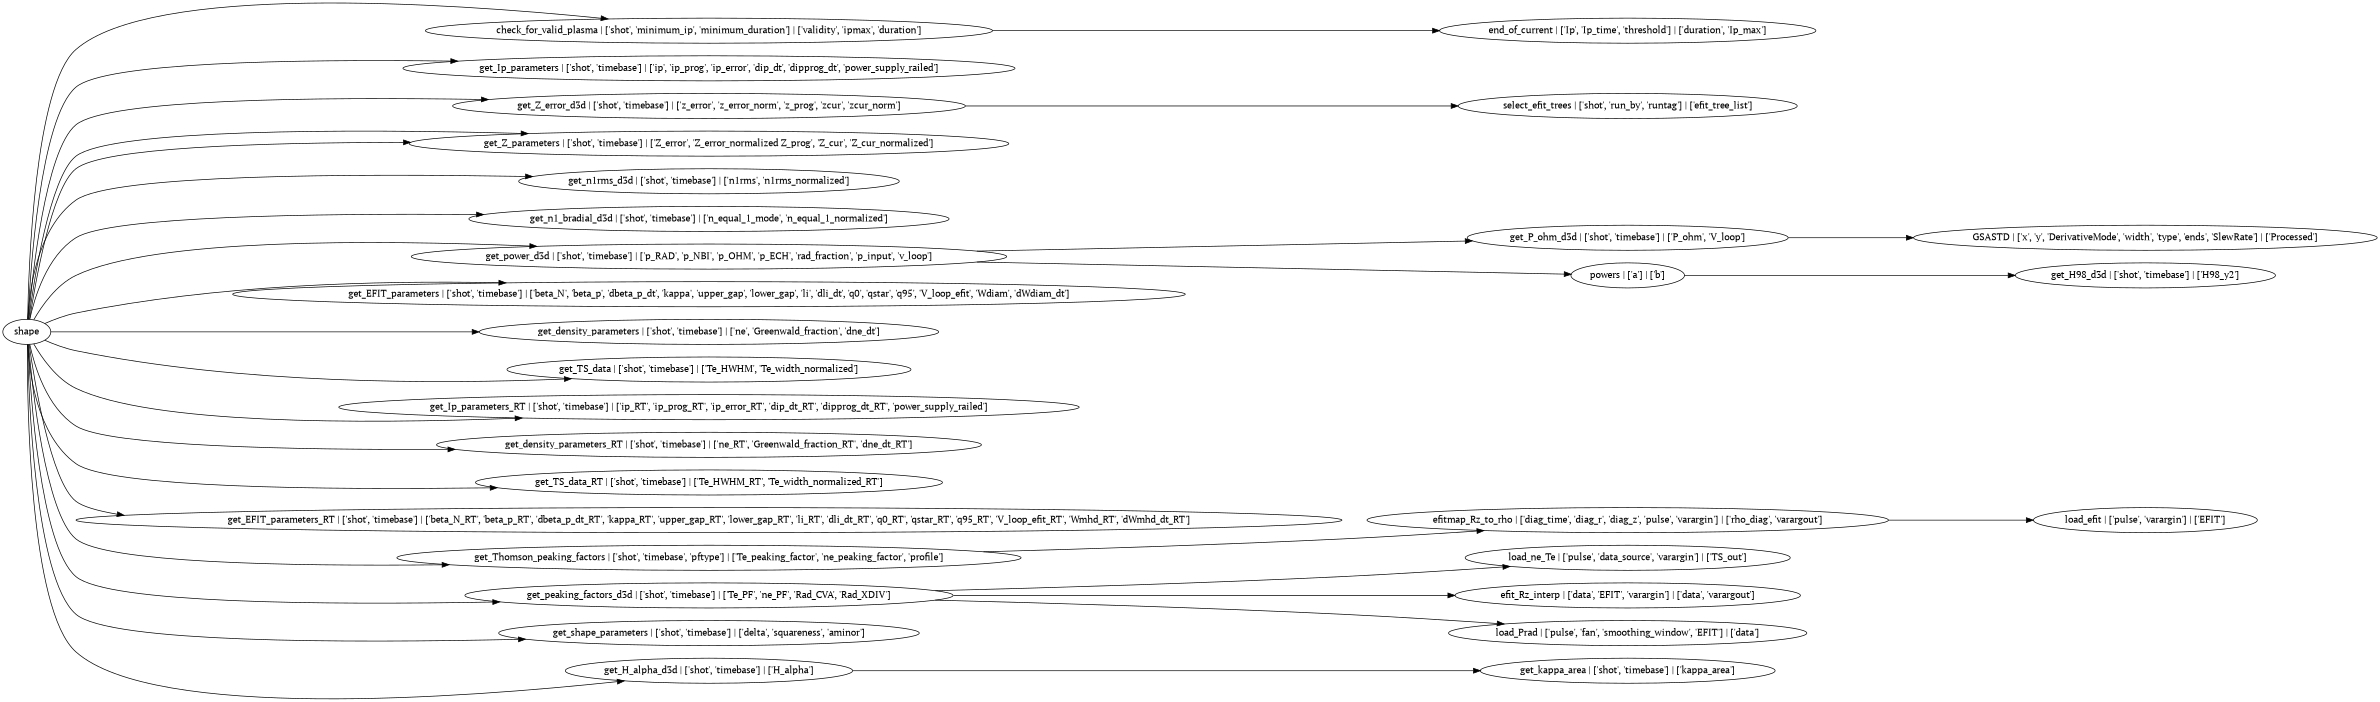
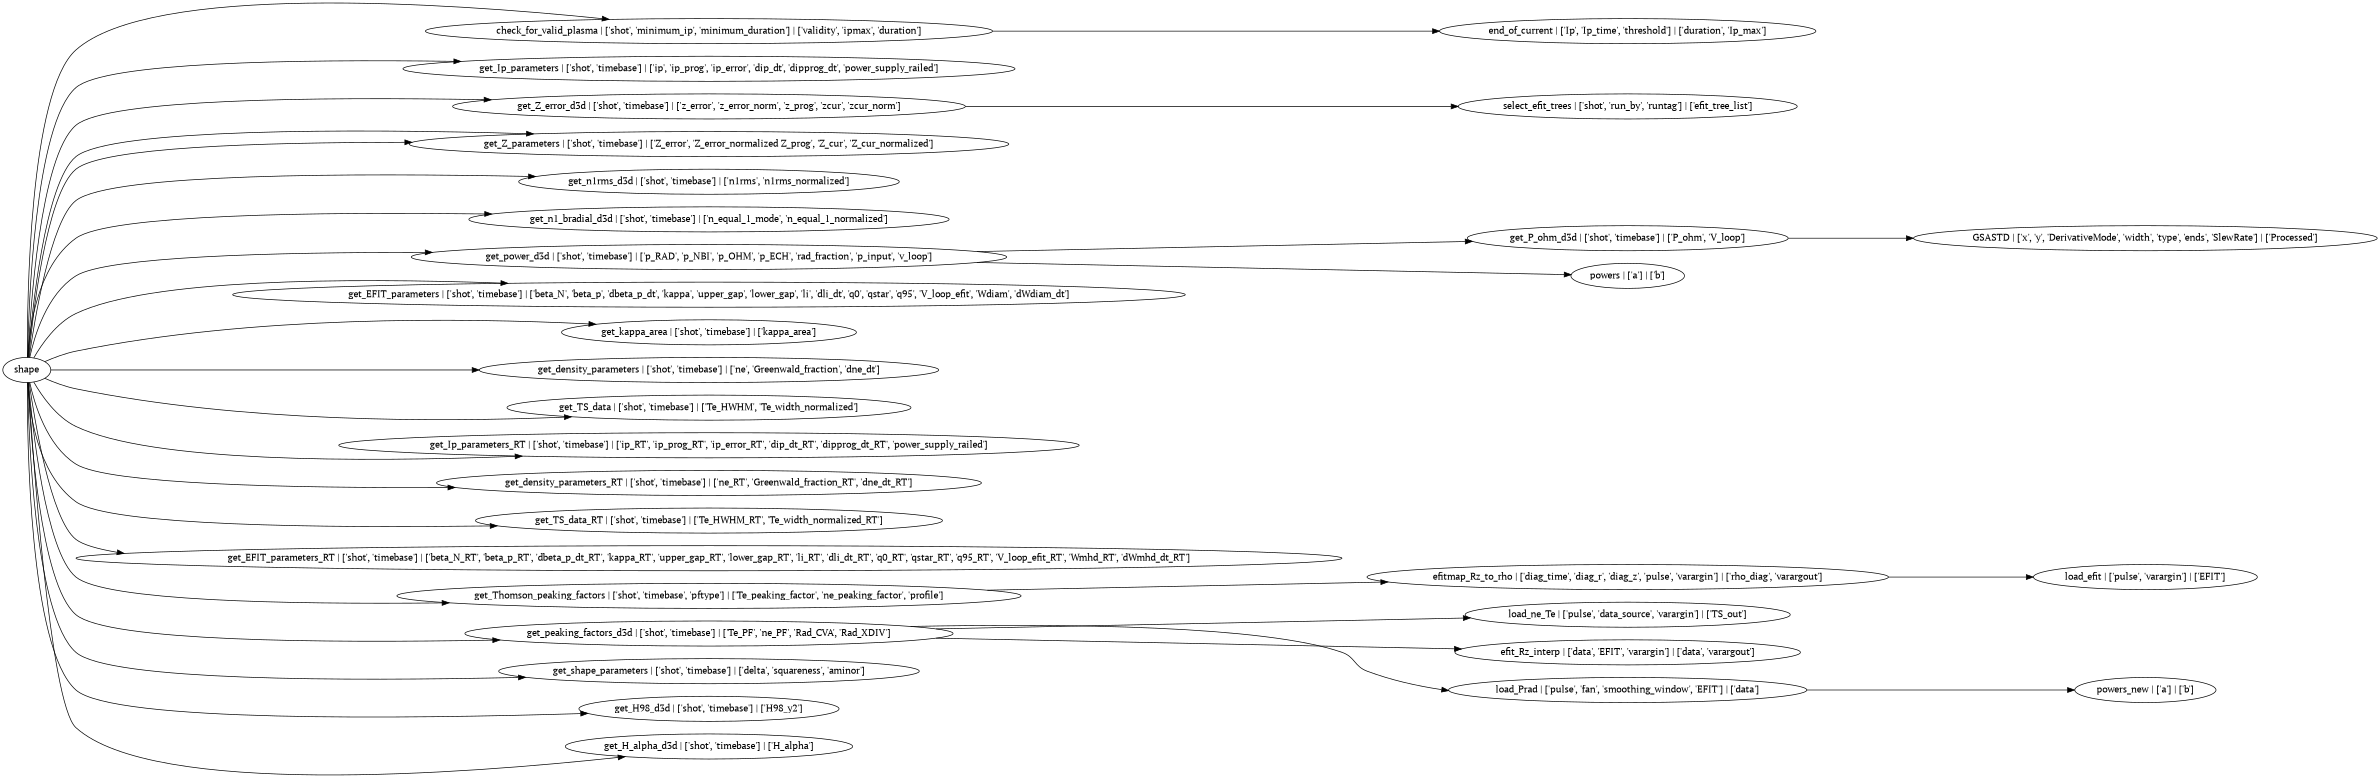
edge "powers | ['a'] | ['b']" -> "get_H98_d3d | ['shot', 'timebase'] | ['H98_y2']": now "shape" -> "get_H98_d3d | ['shot', 'timebase'] | ['H98_y2']"
edge "get_H_alpha_d3d | ['shot', 'timebase'] | ['H_alpha']" -> "get_kappa_area | ['shot', 'timebase'] | ['kappa_area']": now "shape" -> "get_kappa_area | ['shot', 'timebase'] | ['kappa_area']"
node "powers_new | ['a'] | ['b']": added
